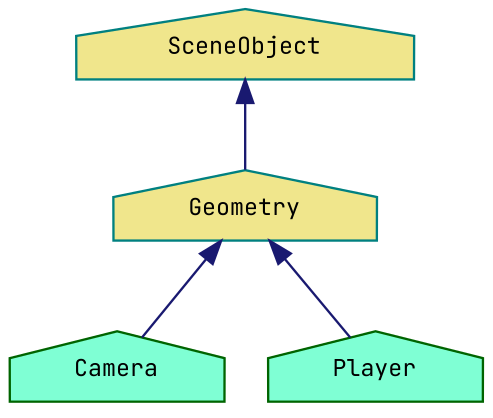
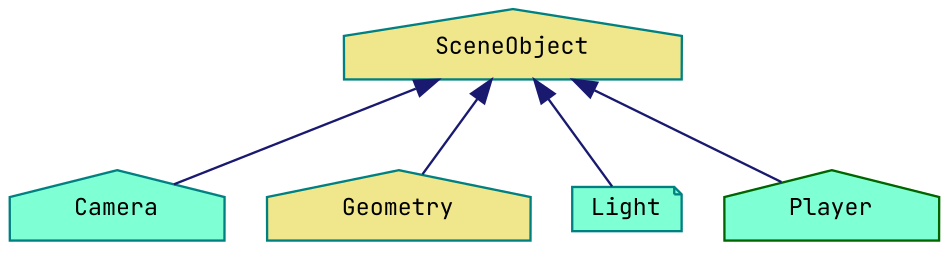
node "Light": added
edge "Camera" -> "Geometry": now "Camera" -> "SceneObject"
edge "Player" -> "Geometry": now "Player" -> "SceneObject"
node "Camera": color darkgreen -> teal
